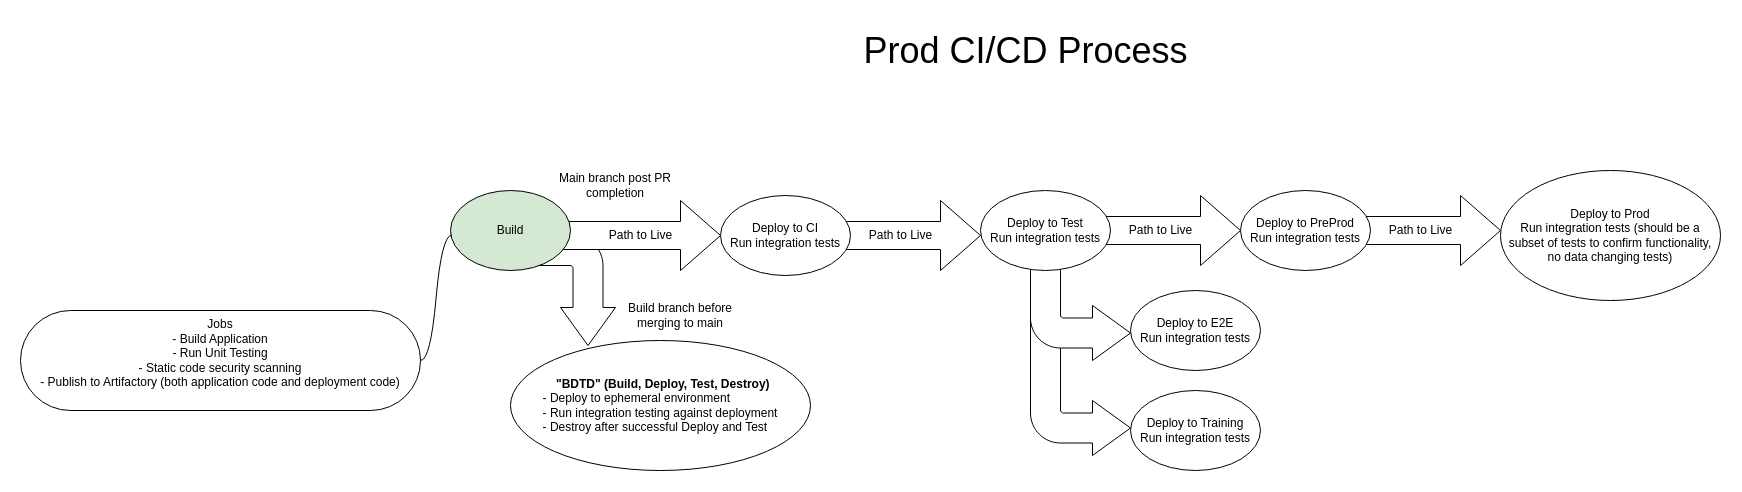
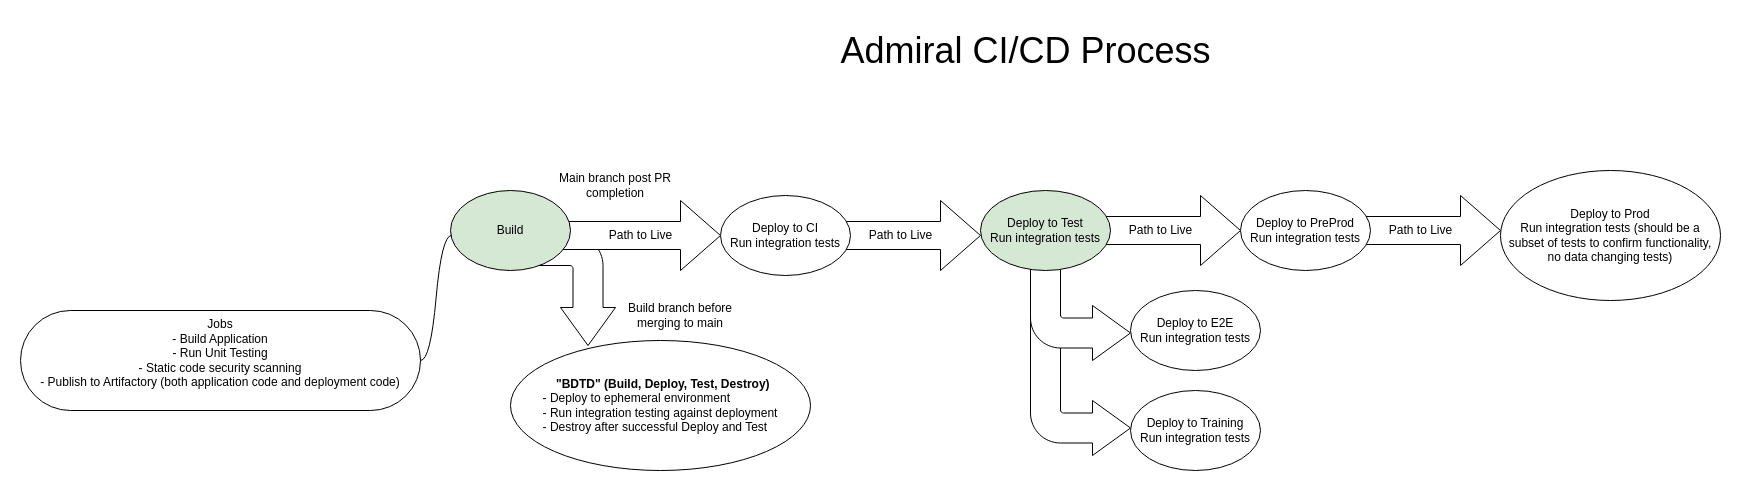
node "Prod CI/CD Process": label "Prod CI/CD Process" -> "Admiral CI/CD Process"
node "Deploy to Test Run integration tests": fillcolor #ffffff -> #d5e8d4
